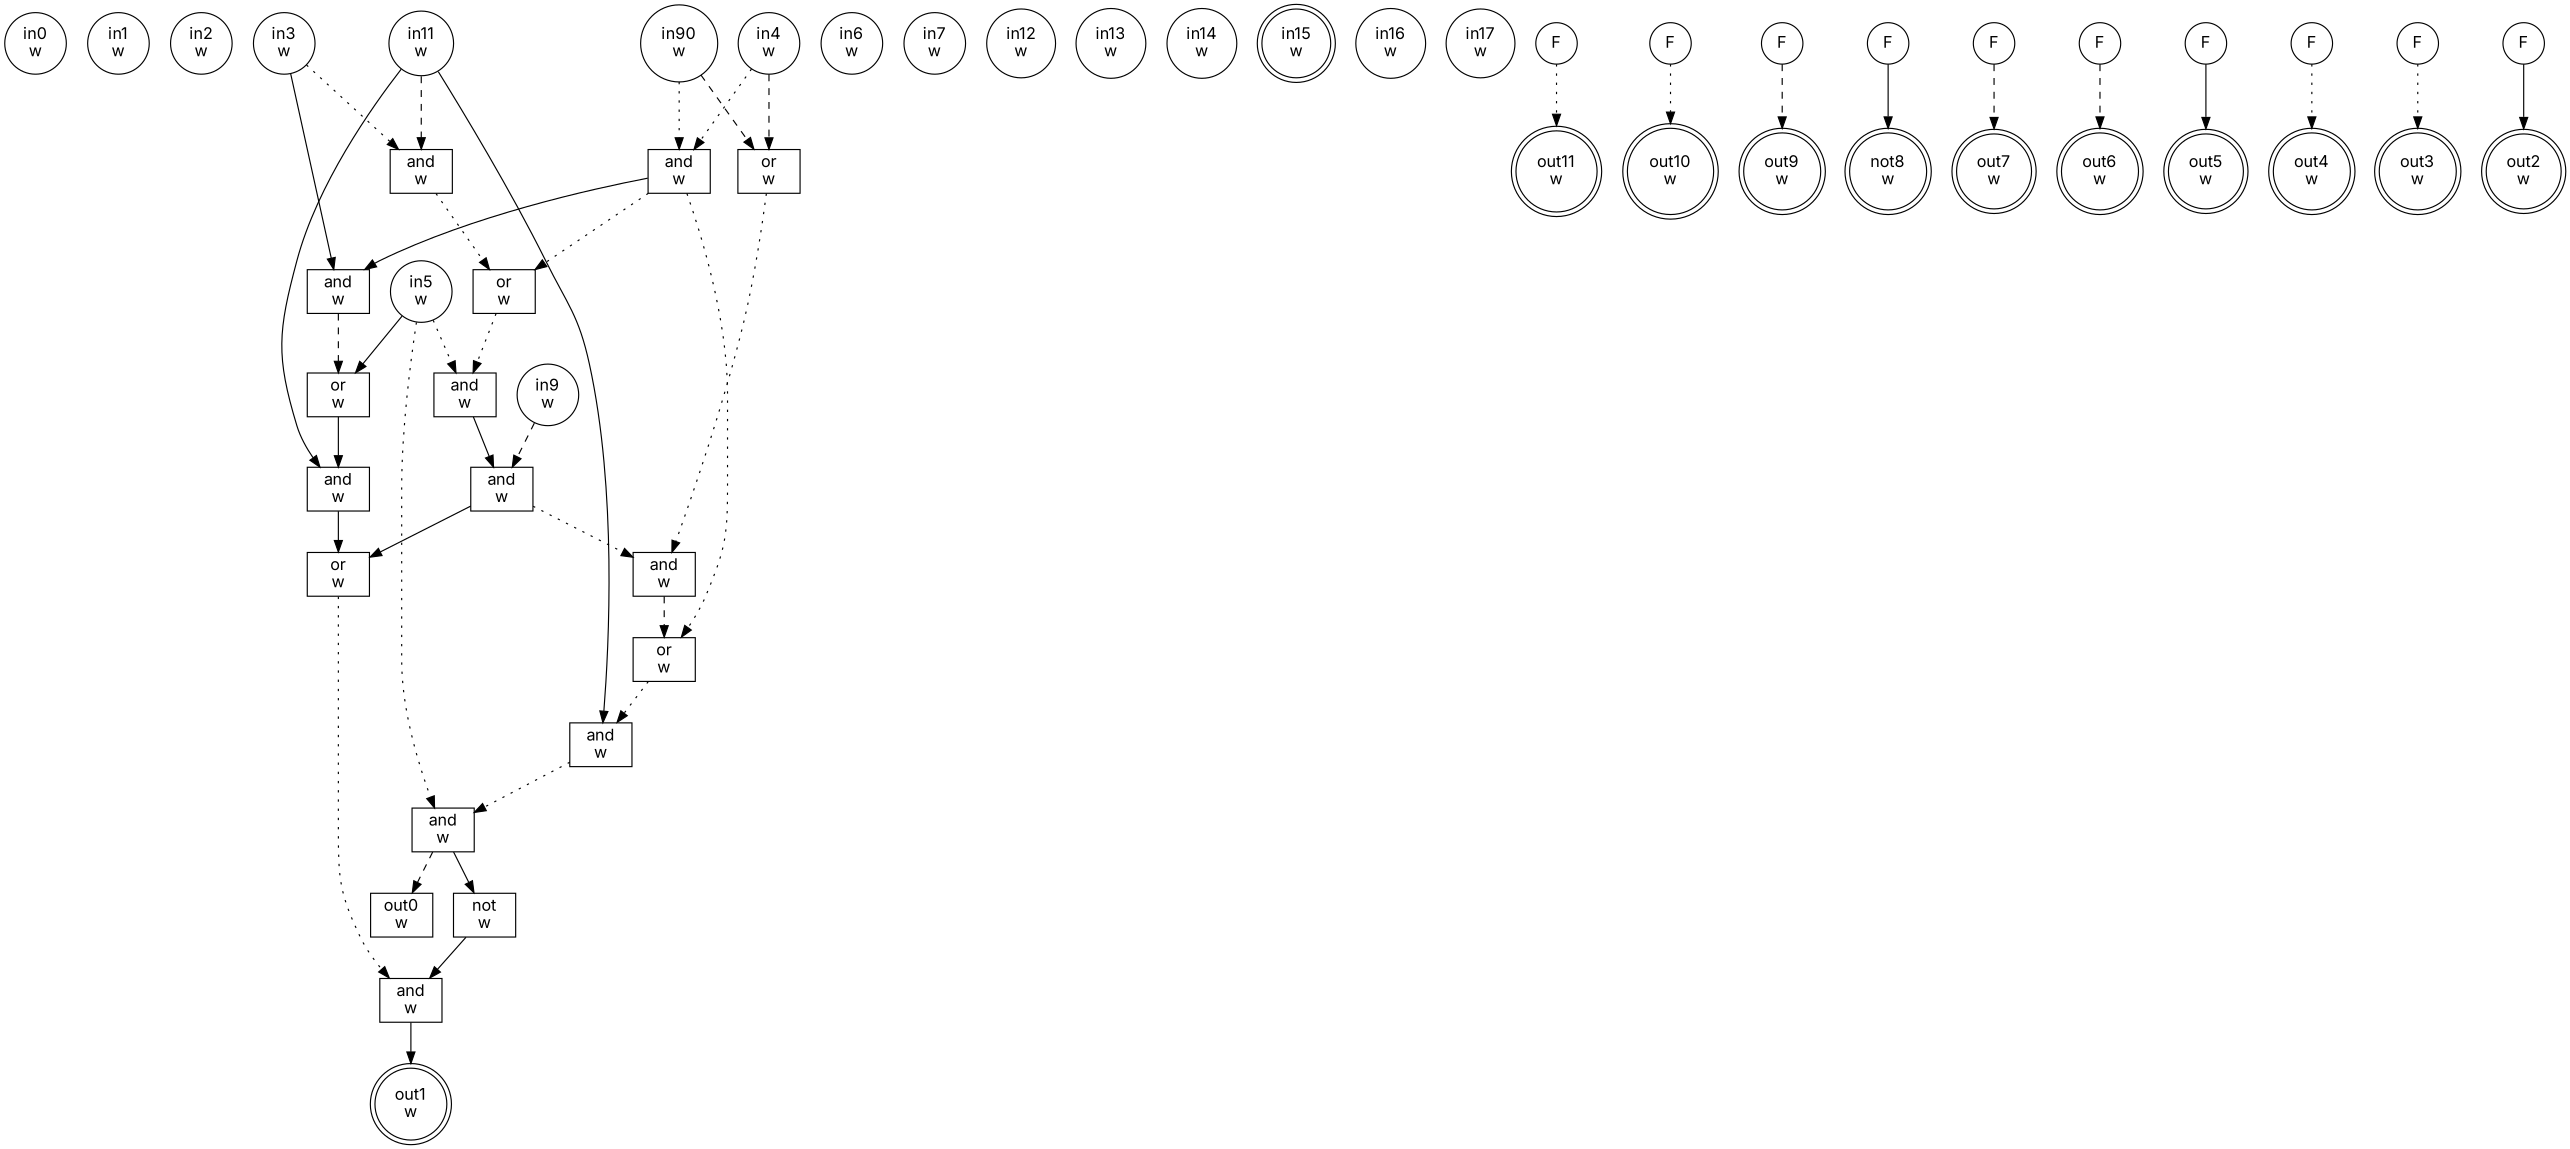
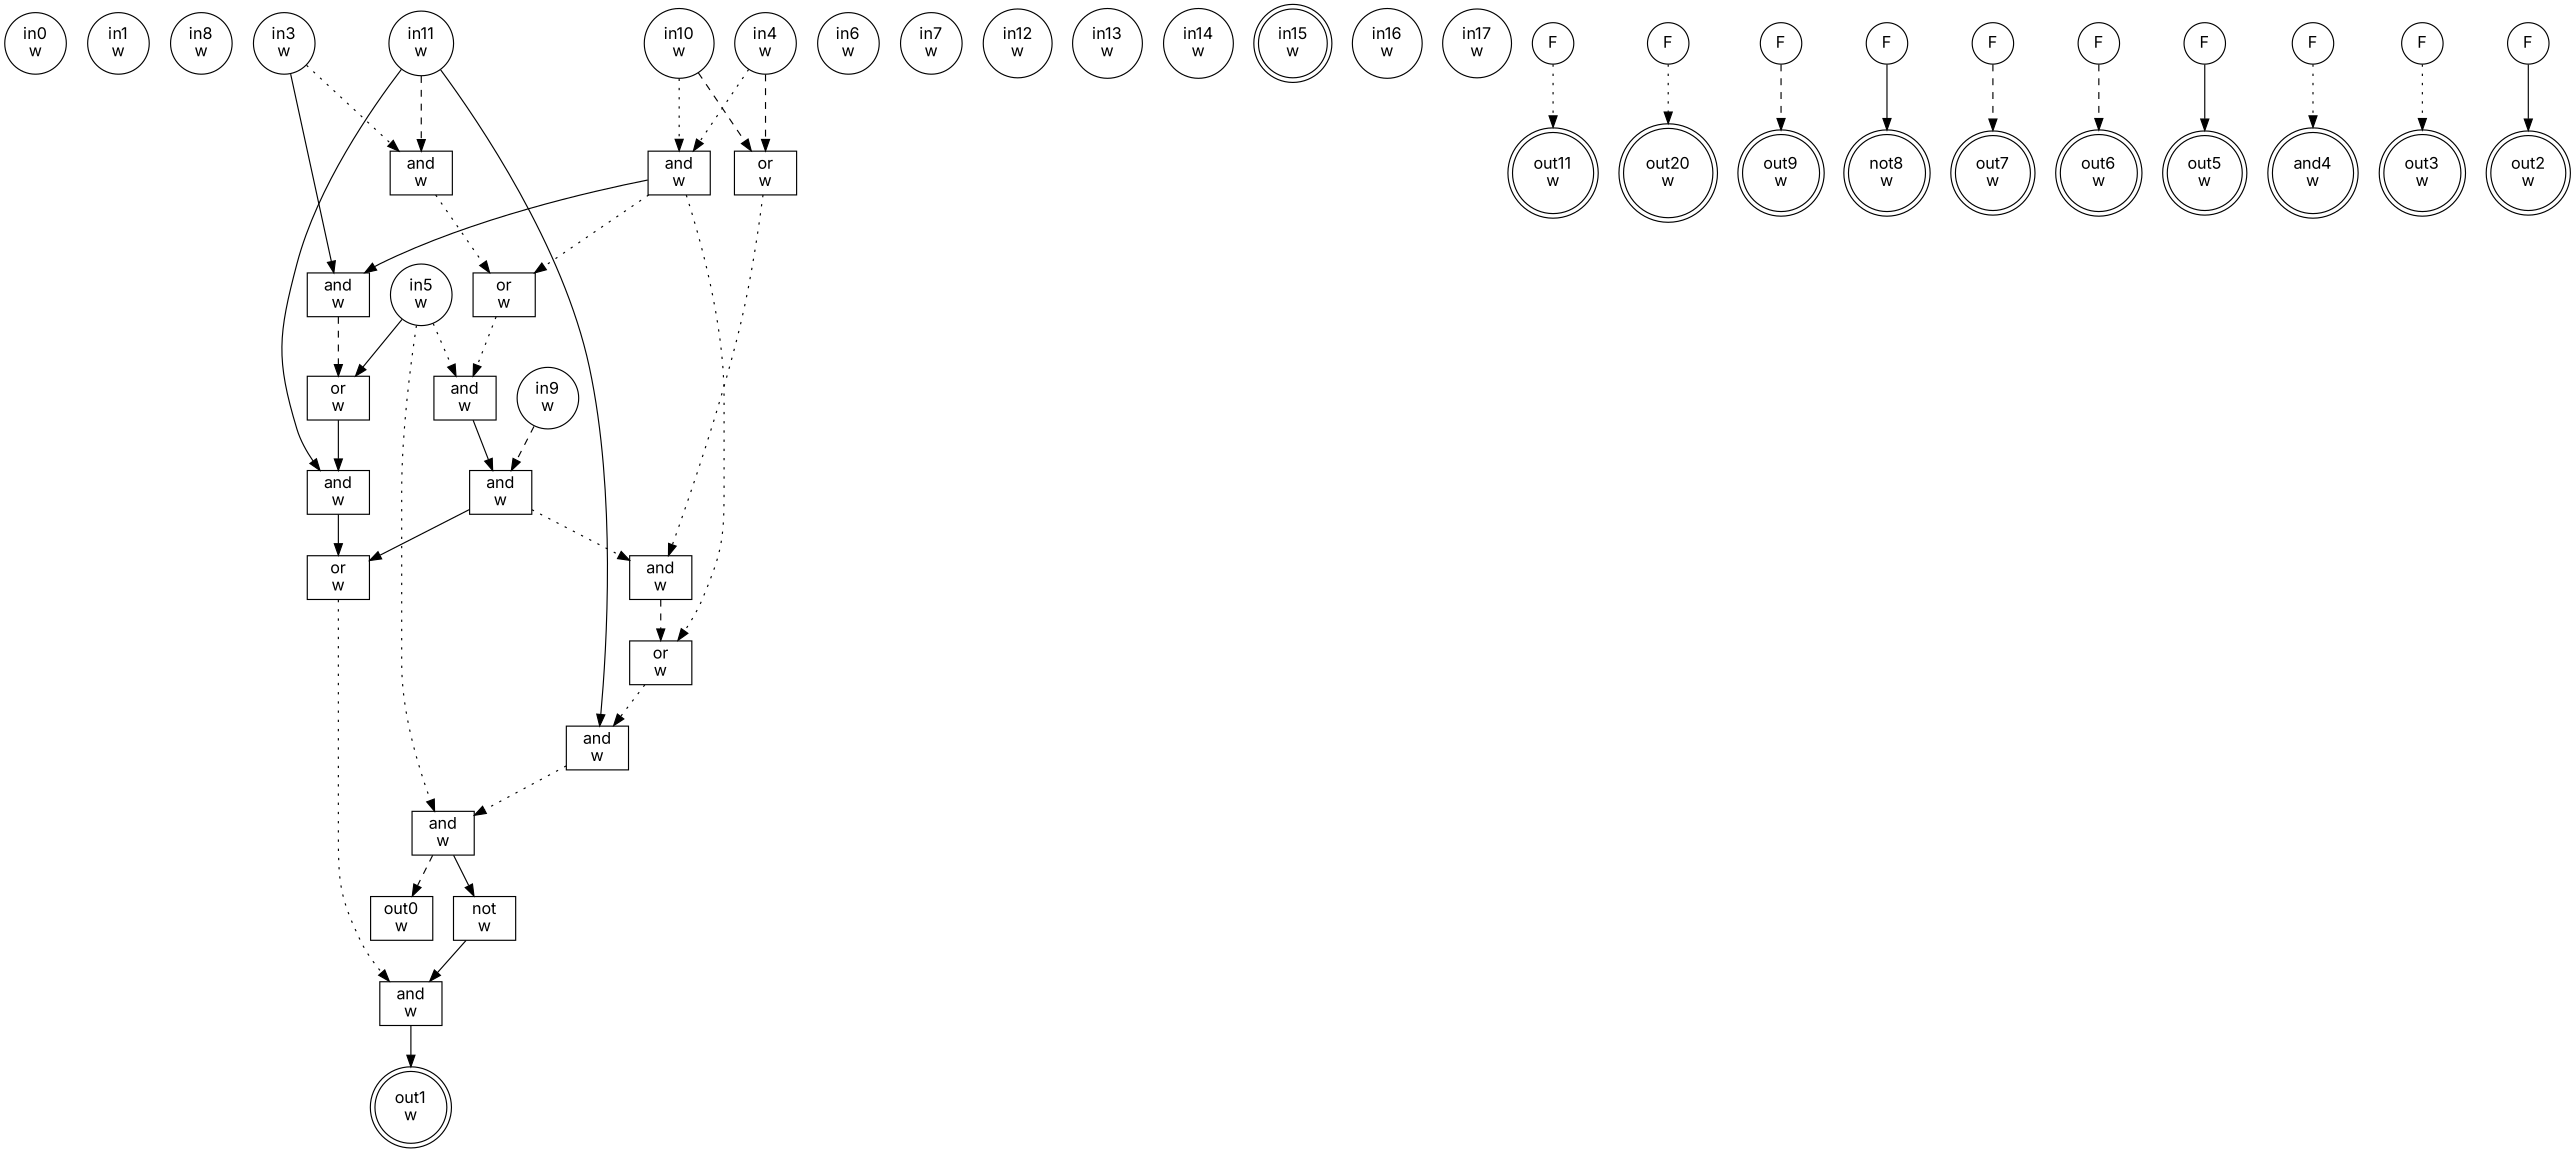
node "in2 w": label "in2 w" -> "in8 w"
node "in90 w": label "in90 w" -> "in10 w"
node "out10 w": label "out10 w" -> "out20 w"
node "out4 w": label "out4 w" -> "and4 w"
